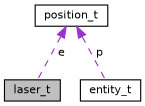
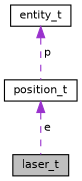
edge "entity_t" -> "position_t": reversed
